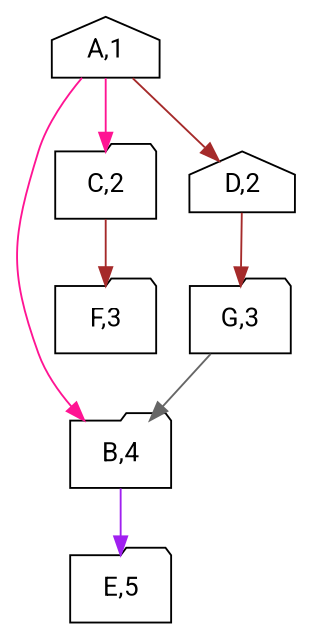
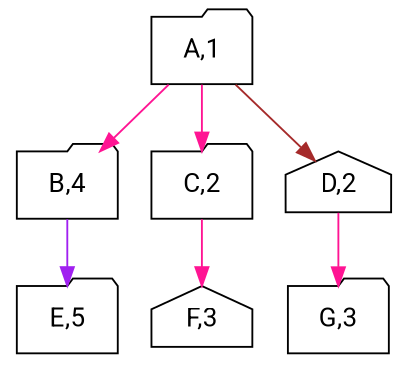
node "A,1": shape house -> folder
edge "D,2" -> "G,3": color brown -> deeppink
edge "C,2" -> "F,3": color brown -> deeppink
node "F,3": shape folder -> house
edge "G,3" -> "B,4": removed
